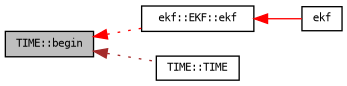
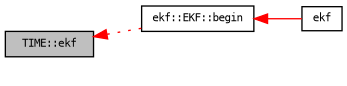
node "ekf::EKF::ekf": label "ekf::EKF::ekf" -> "ekf::EKF::begin"
node "TIME::begin": label "TIME::begin" -> "TIME::ekf"
node "TIME::TIME": removed
